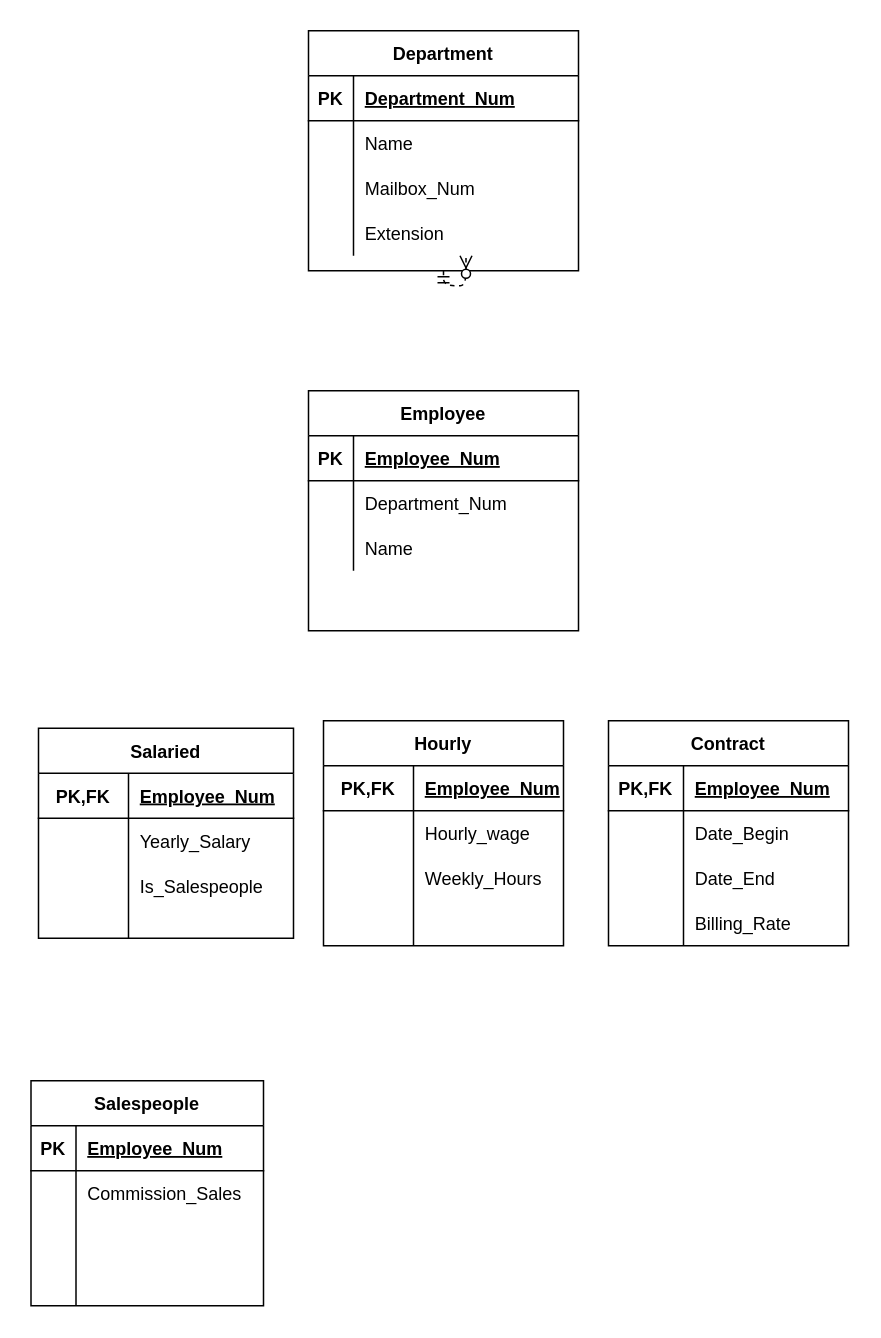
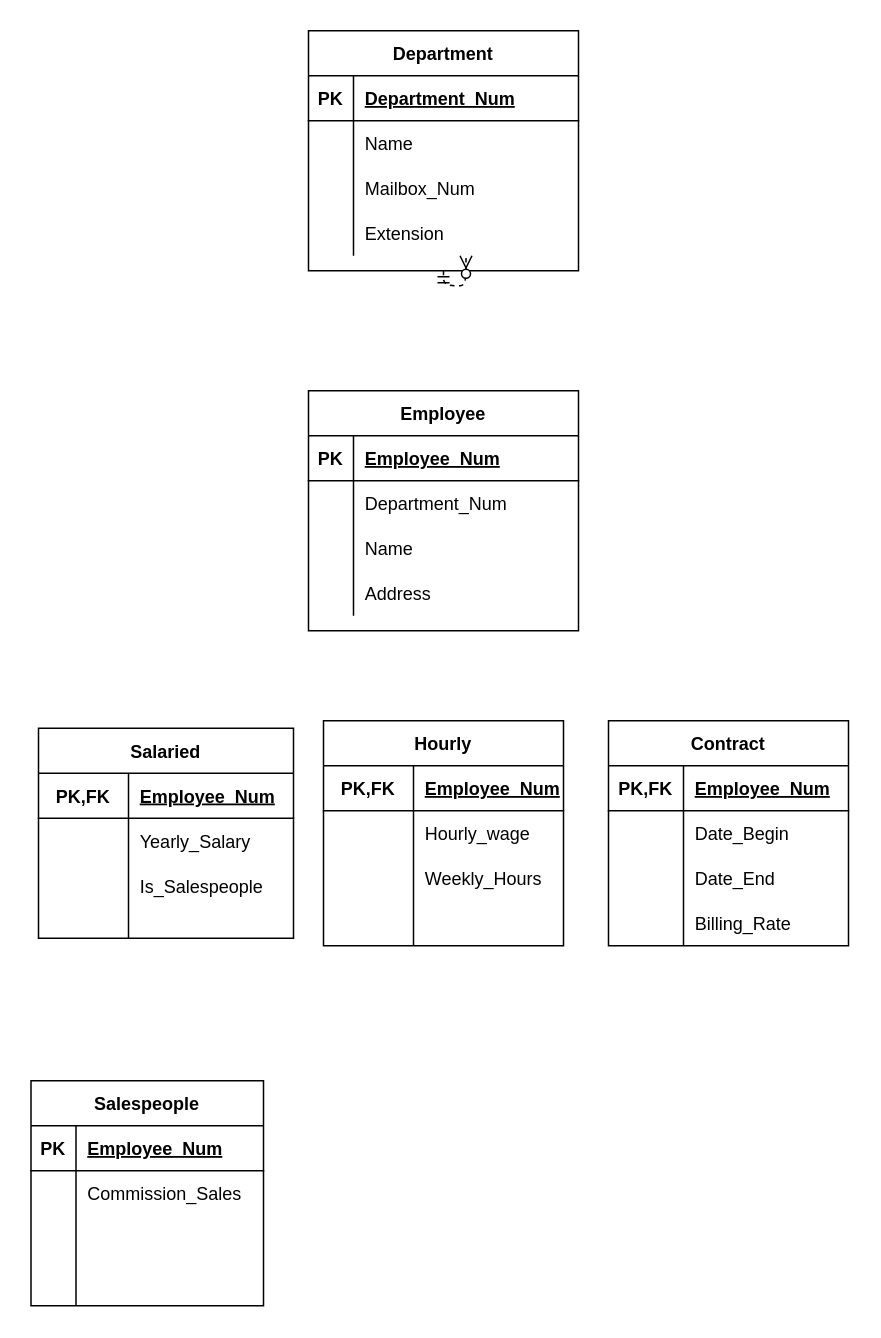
node "Address": added
